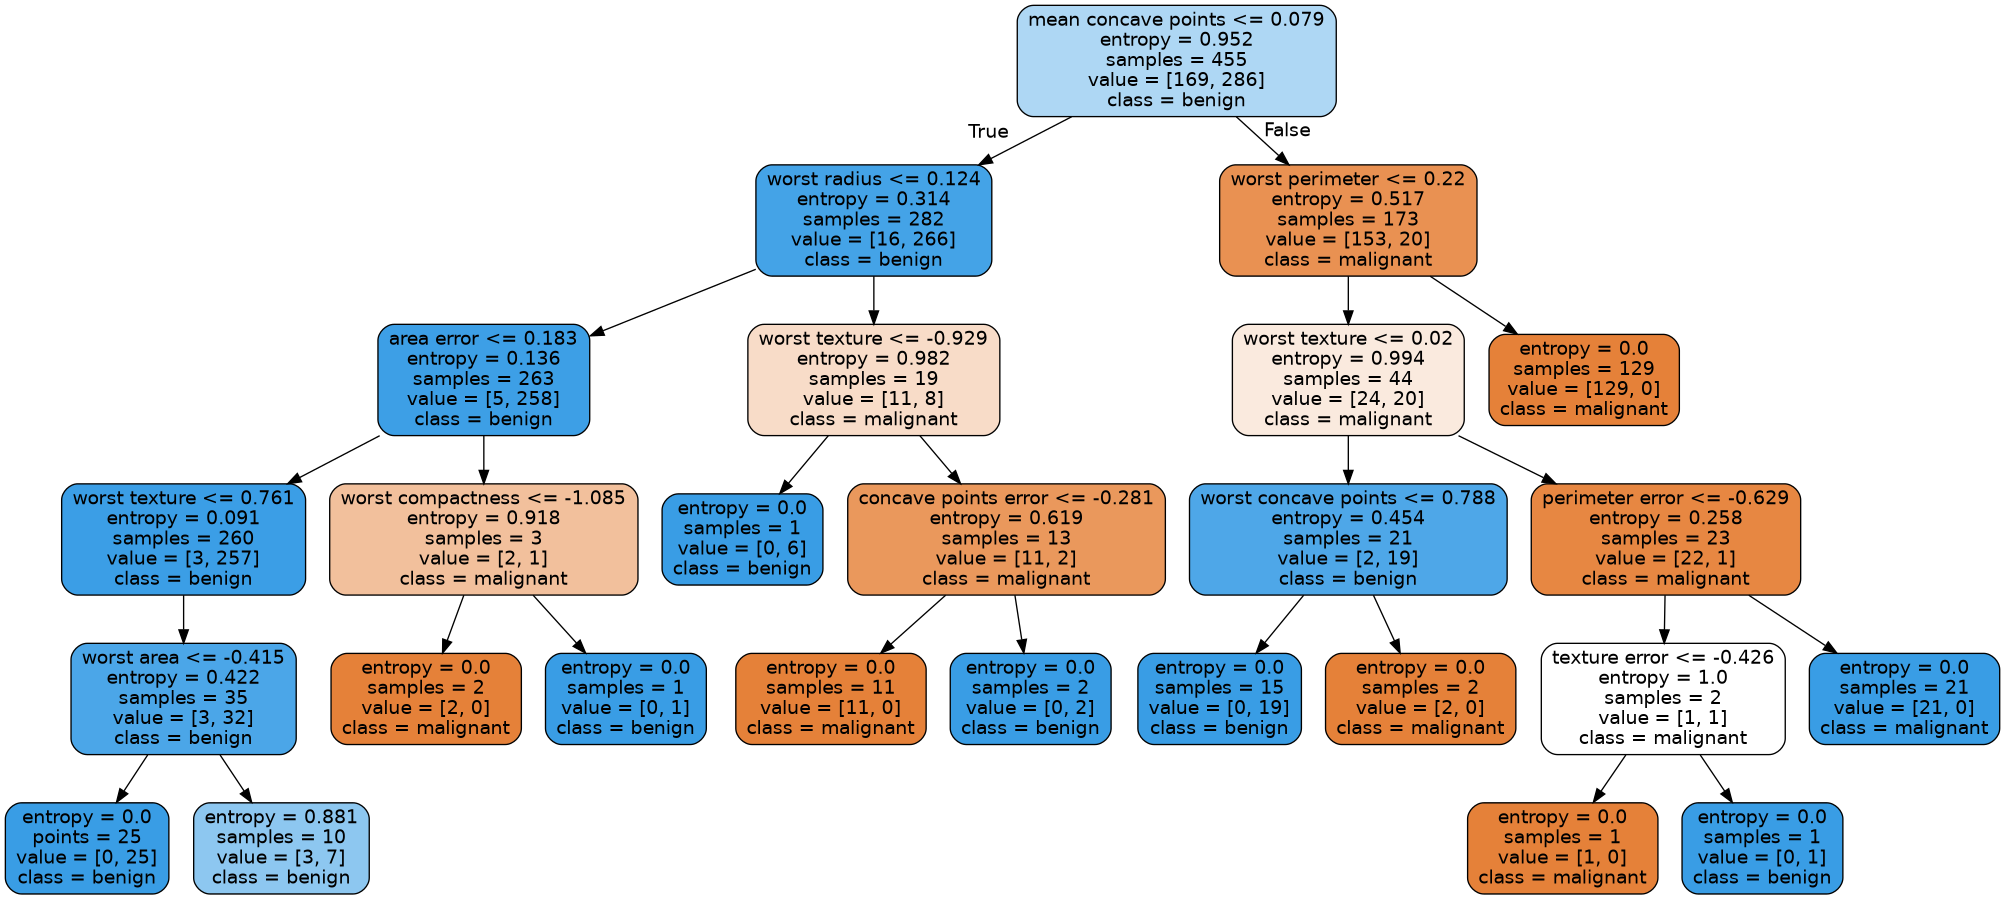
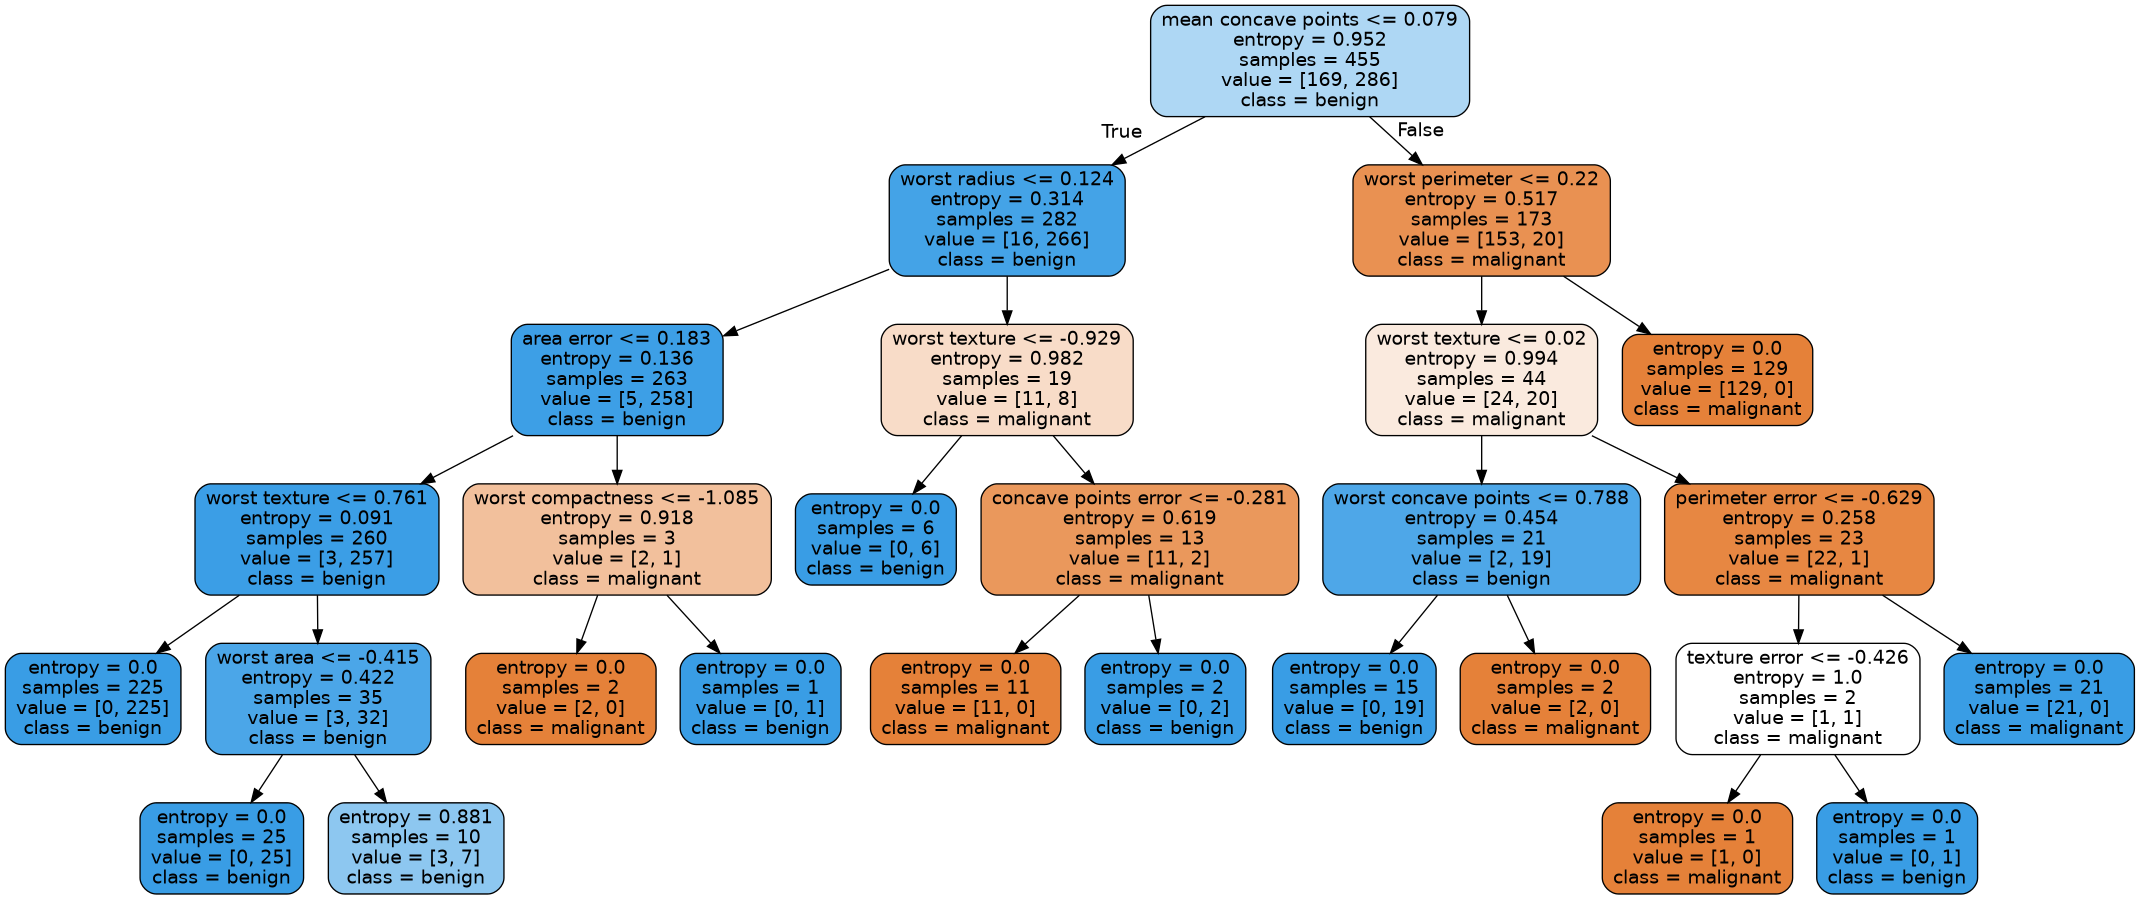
node "entropy = 0.0 samples = 1 value = [0, 6] class = benign": label "entropy = 0.0 samples = 1 value = [0, 6] class = benign" -> "entropy = 0.0 samples = 6 value = [0, 6] class = benign"
node "entropy = 0.0 samples = 225 value = [0, 225] class = benign": added
node "entropy = 0.0 points = 25 value = [0, 25] class = benign": label "entropy = 0.0 points = 25 value = [0, 25] class = benign" -> "entropy = 0.0 samples = 25 value = [0, 25] class = benign"
